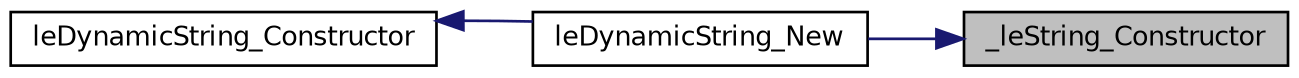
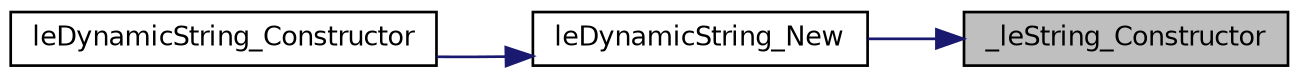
edge "leDynamicString_New" -> "leDynamicString_Constructor": reversed
